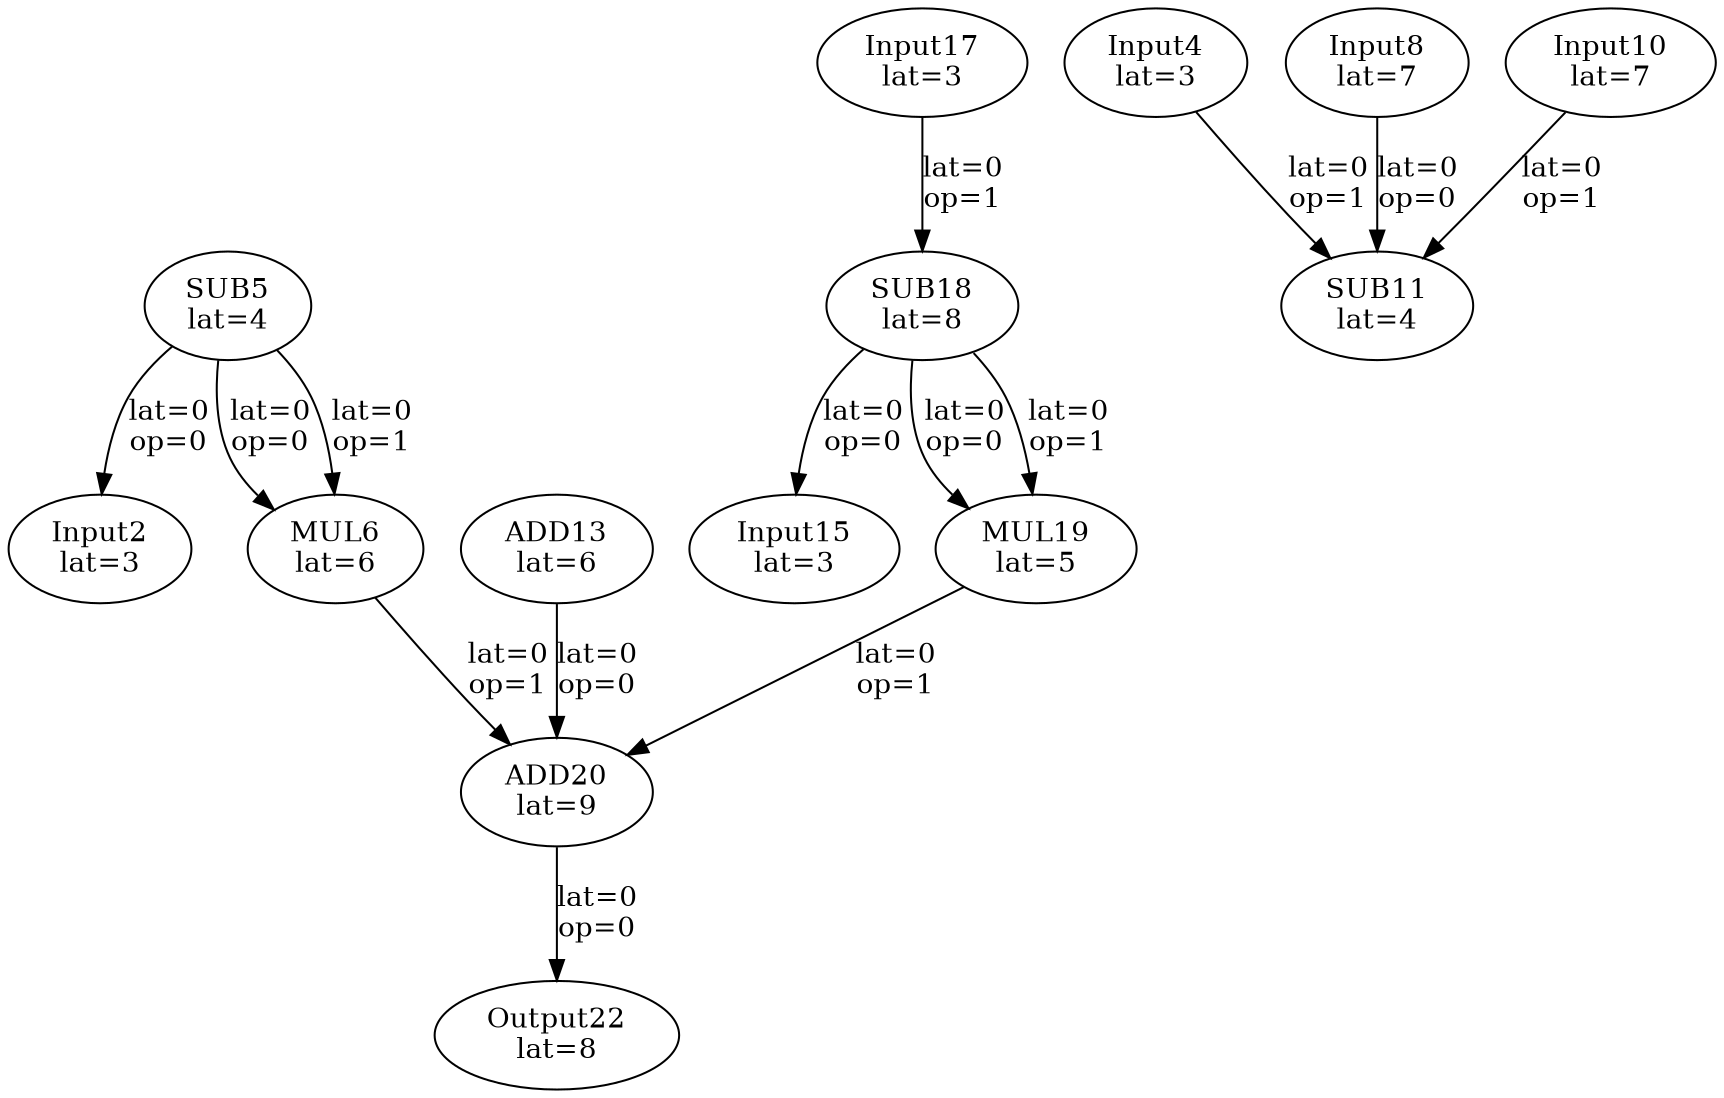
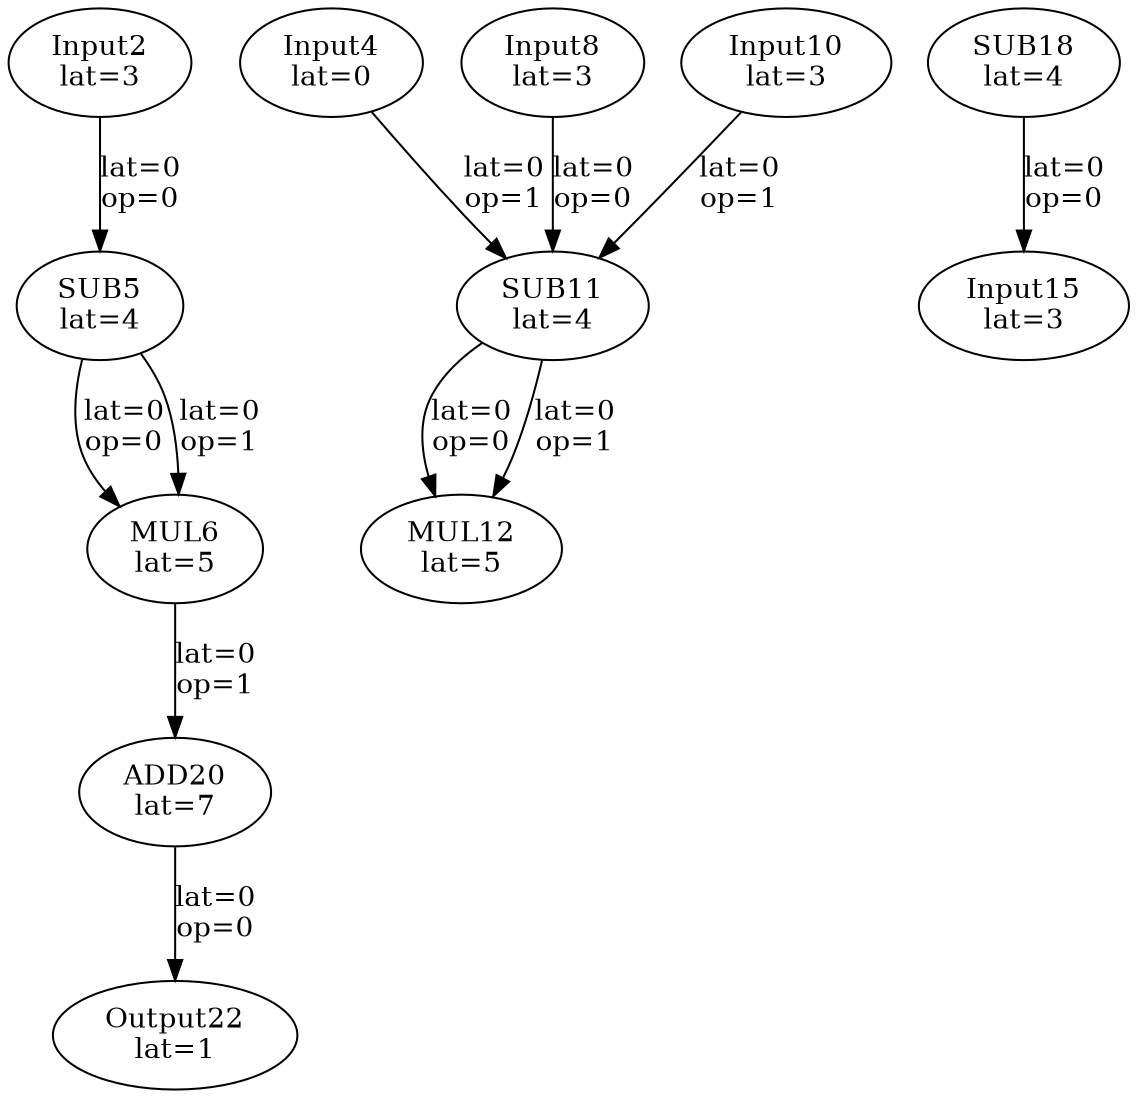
node "Input17 lat=3": removed
node "Input4 lat=3": label "Input4 lat=3" -> "Input4 lat=0"
node "Input8 lat=7": label "Input8 lat=7" -> "Input8 lat=3"
node "Input10 lat=7": label "Input10 lat=7" -> "Input10 lat=3"
node "SUB18 lat=8": label "SUB18 lat=8" -> "SUB18 lat=4"
edge "SUB5 lat=4" -> "Input2 lat=3": reversed
node "MUL6 lat=6": label "MUL6 lat=6" -> "MUL6 lat=5"
node "MUL12 lat=5": added
node "ADD13 lat=6": removed
node "MUL19 lat=5": removed
node "ADD20 lat=9": label "ADD20 lat=9" -> "ADD20 lat=7"
node "Output22 lat=8": label "Output22 lat=8" -> "Output22 lat=1"
